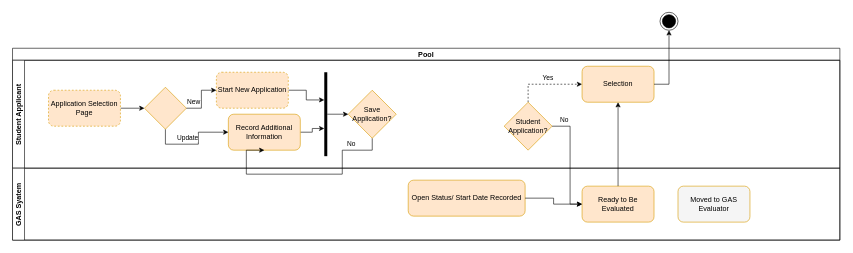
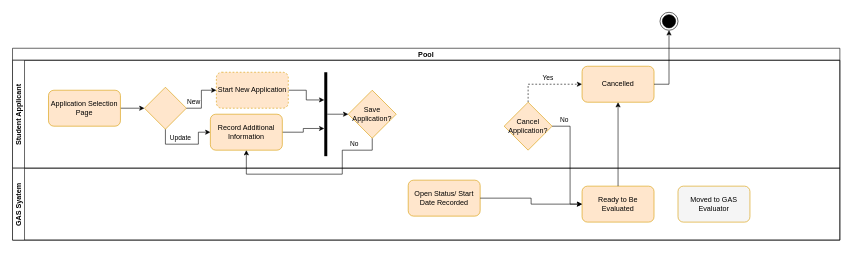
node "Selection": label "Selection" -> "Cancelled"
node "Application Selection Page": style dashed -> solid
node "Student Application?": label "Student Application?" -> "Cancel Application?"
node "Record Additional Information": moved (264, 132) -> (246, 132)
node "Open Status/ Start Date Recorded": size 117x36 -> 72x36
